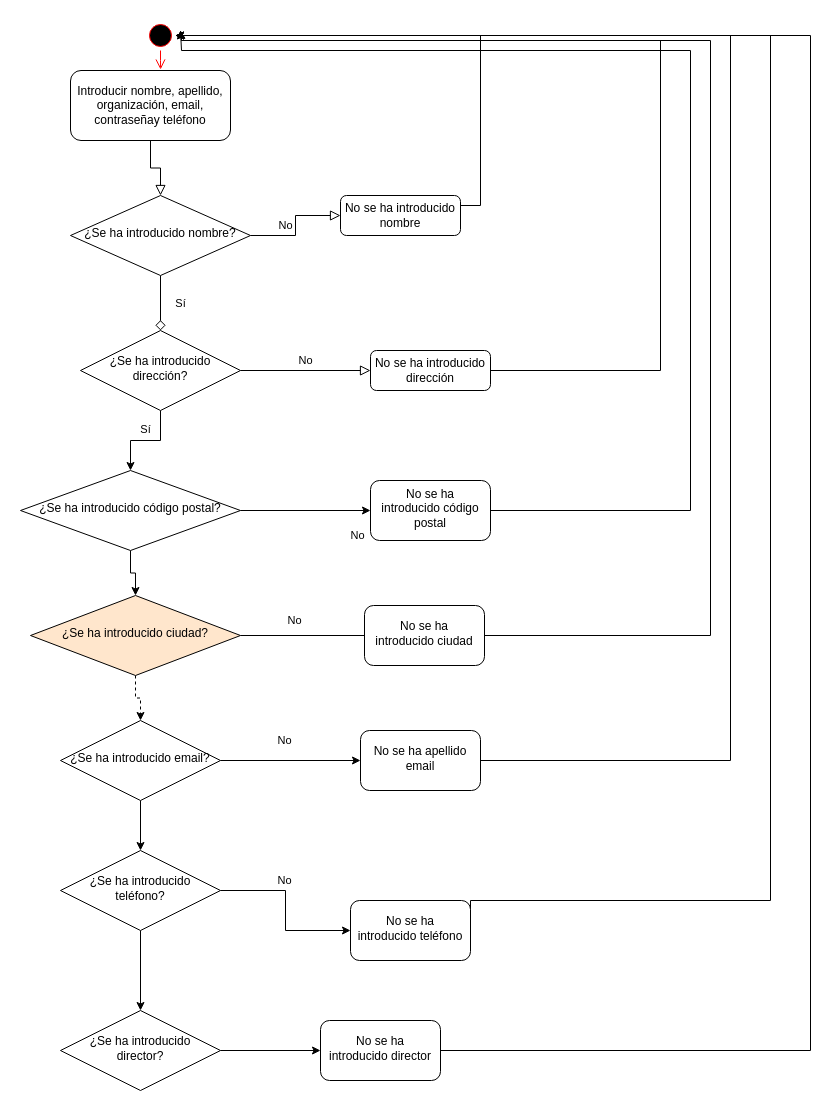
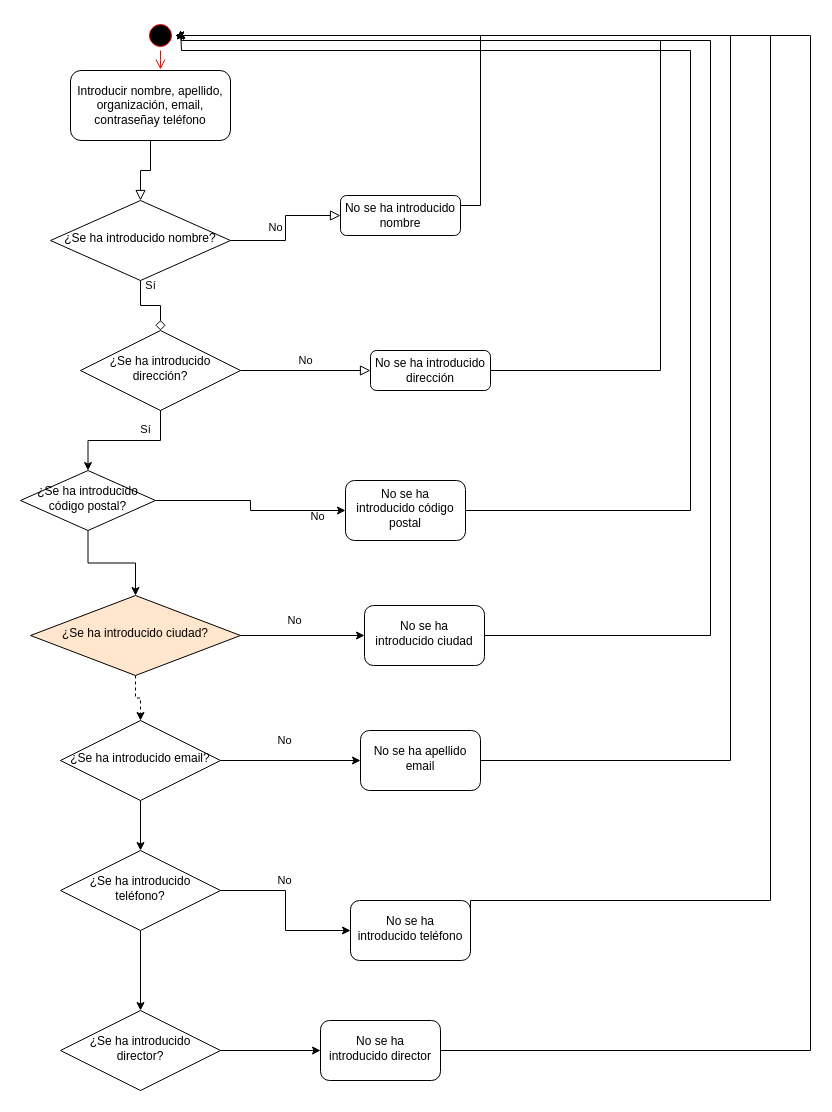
node "¿Se ha introducido nombre?": moved (161, 236) -> (141, 241)
node "¿Se ha introducido código postal?": size 220x80 -> 135x60
node "No se ha introducido código postal": moved (431, 511) -> (406, 511)
edge "¿Se ha introducido ciudad?" -- "No se ha introducido ciudad": arrowhead none -> classic
